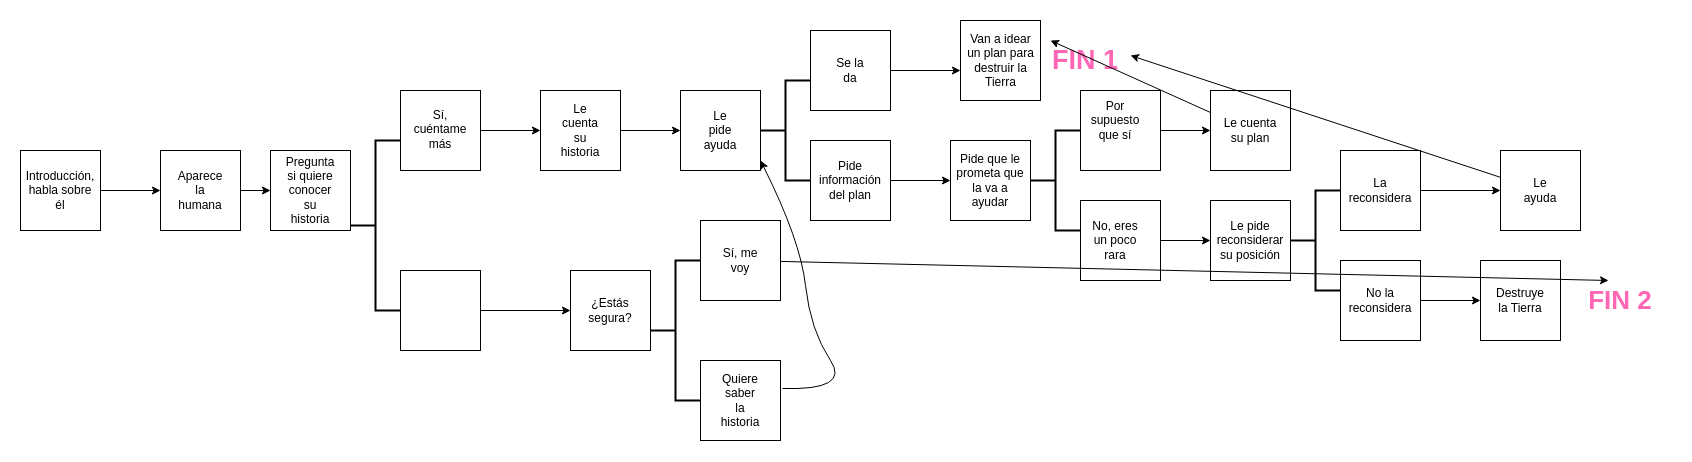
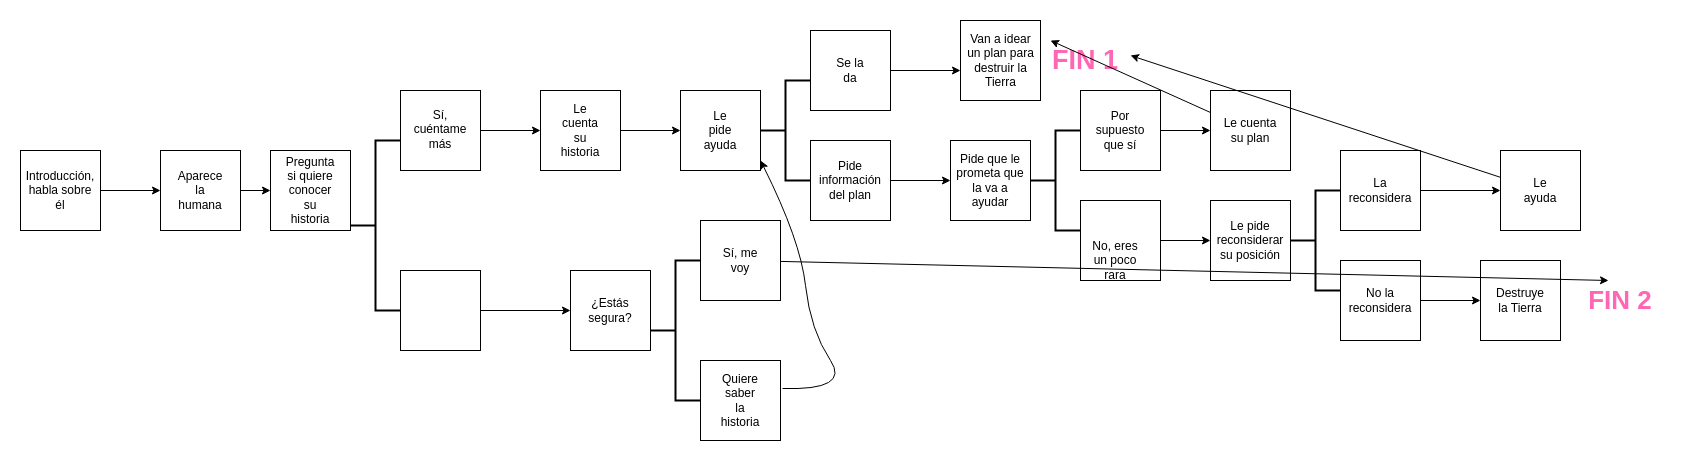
node "Por supuesto que sí": moved (1116, 121) -> (1121, 131)
node "No, eres un poco rara": moved (1116, 241) -> (1116, 261)
